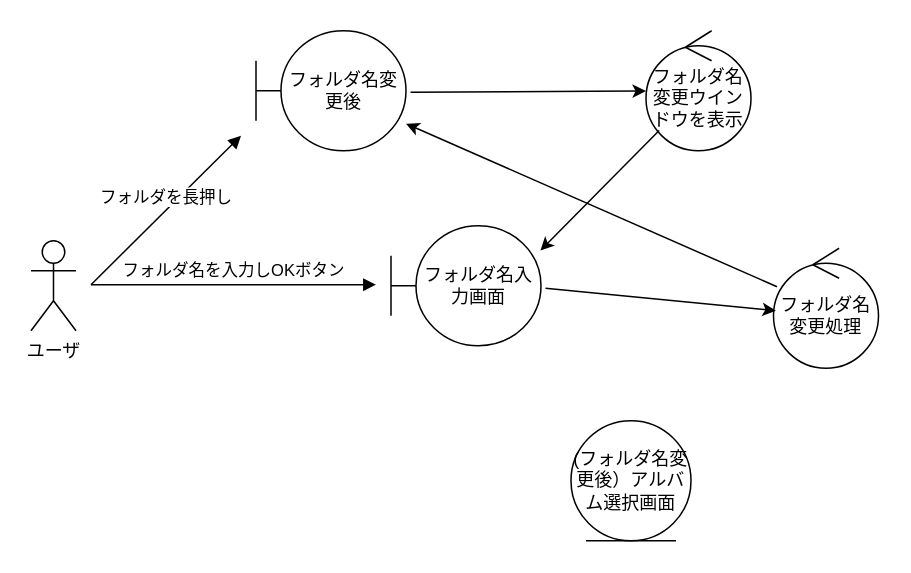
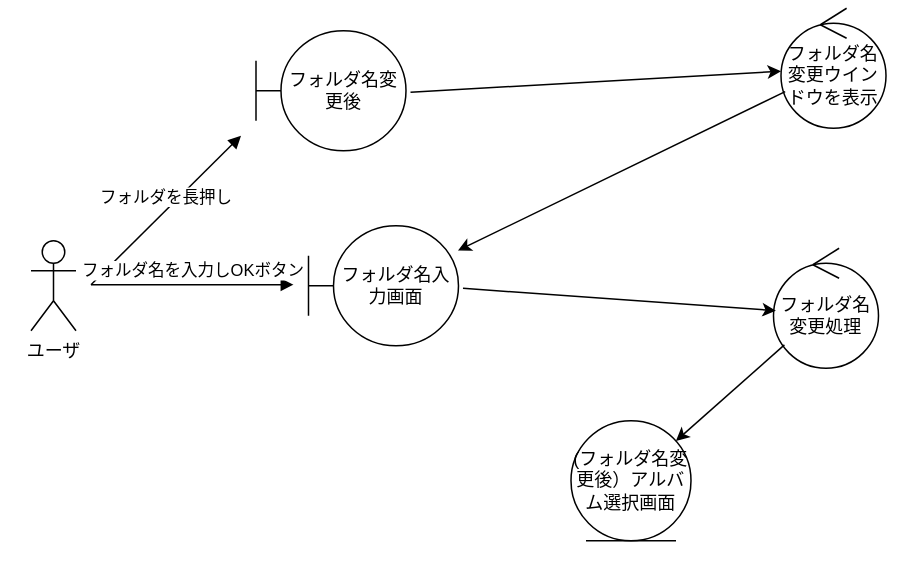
node "フォルダ名変更ウインドウを表示": moved (698, 91) -> (833, 68)
edge "フォルダ名変更処理" -> "フォルダ名変更後": now "フォルダ名変更処理" -> "(フォルダ名変更後）アルバム選択画面"
node "フォルダ名入力画面": moved (466, 286) -> (383, 286)
